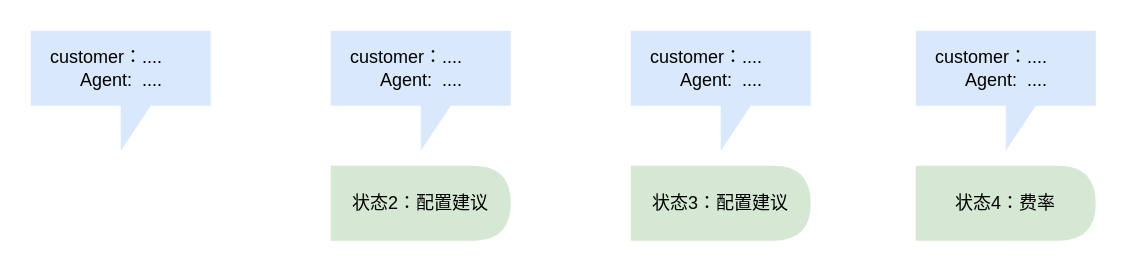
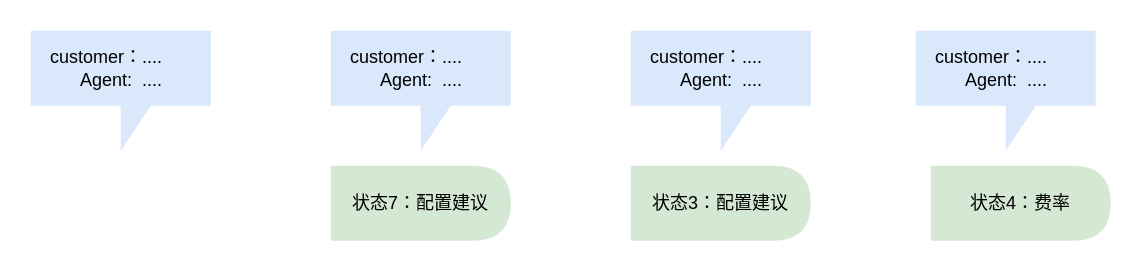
node "状态2：配置建议": label "状态2：配置建议" -> "状态7：配置建议"
node "状态4：费率": moved (1006, 203) -> (1021, 203)
